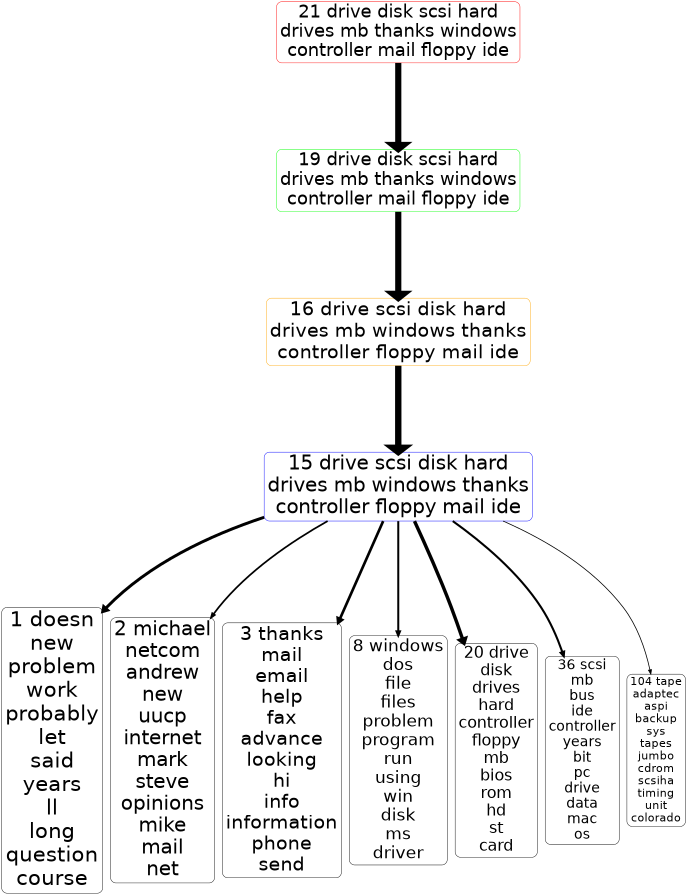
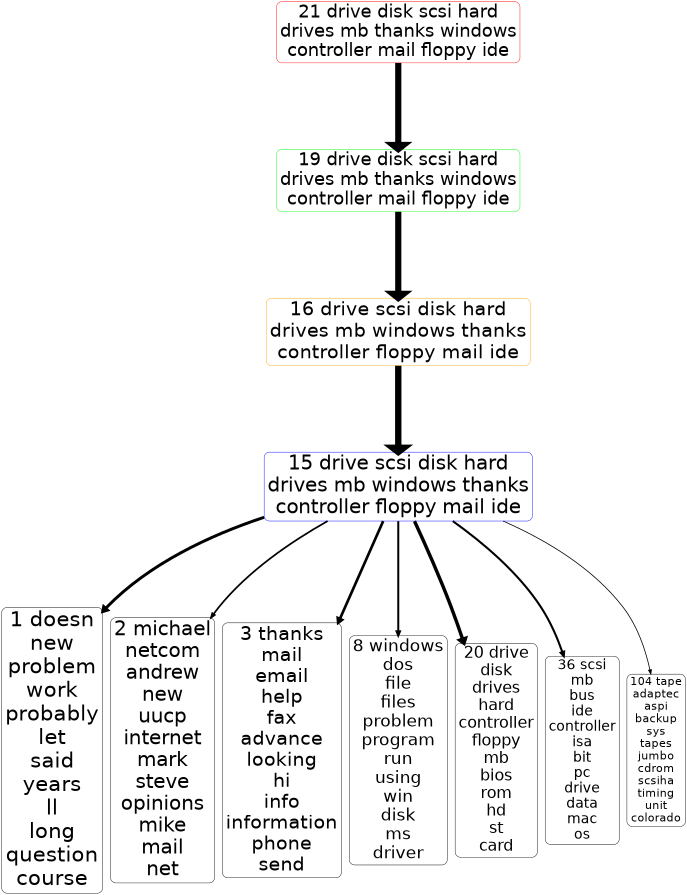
node "36 scsi mb bus ide controller years bit pc drive data mac os": label "36 scsi mb bus ide controller years bit pc drive data mac os" -> "36 scsi mb bus ide controller isa bit pc drive data mac os"
